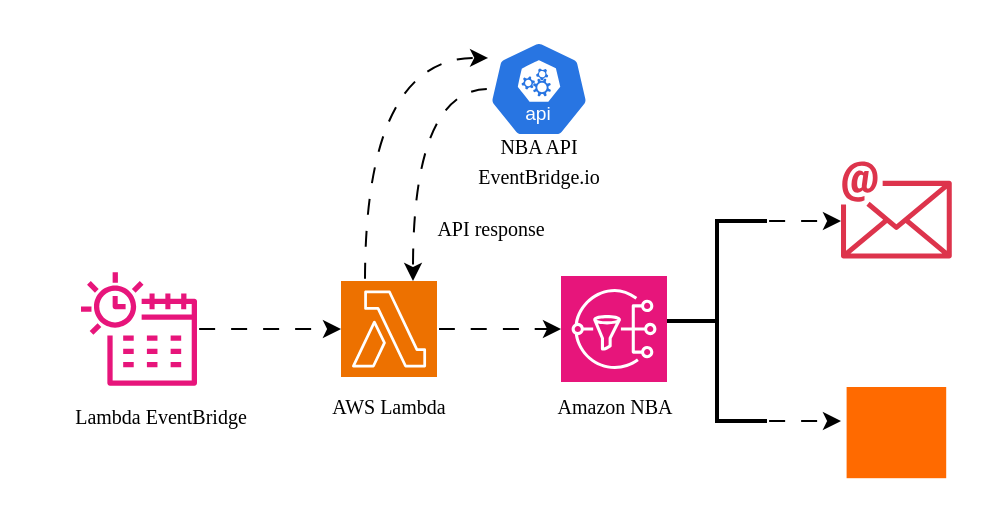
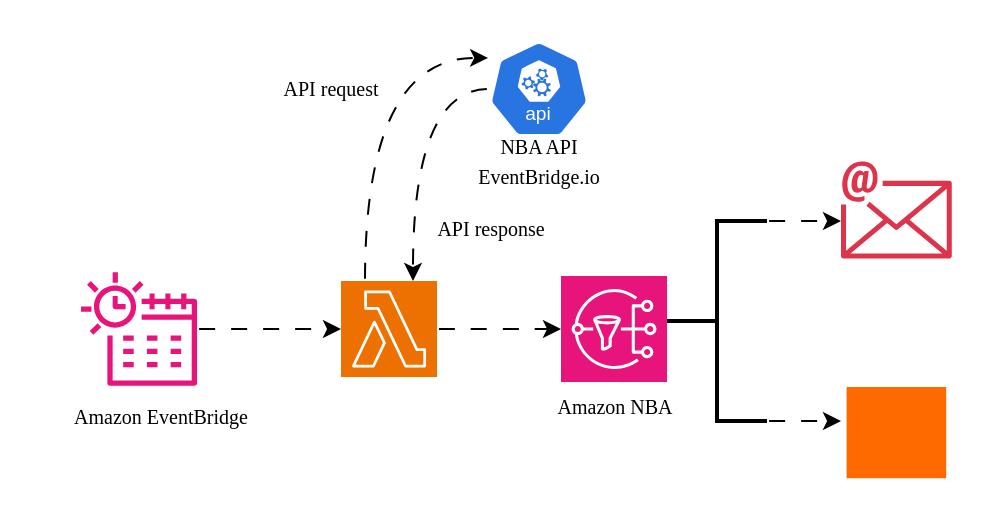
node "API request": added
node "AWS Lambda": removed
node "Lambda EventBridge": label "Lambda EventBridge" -> "Amazon EventBridge"
